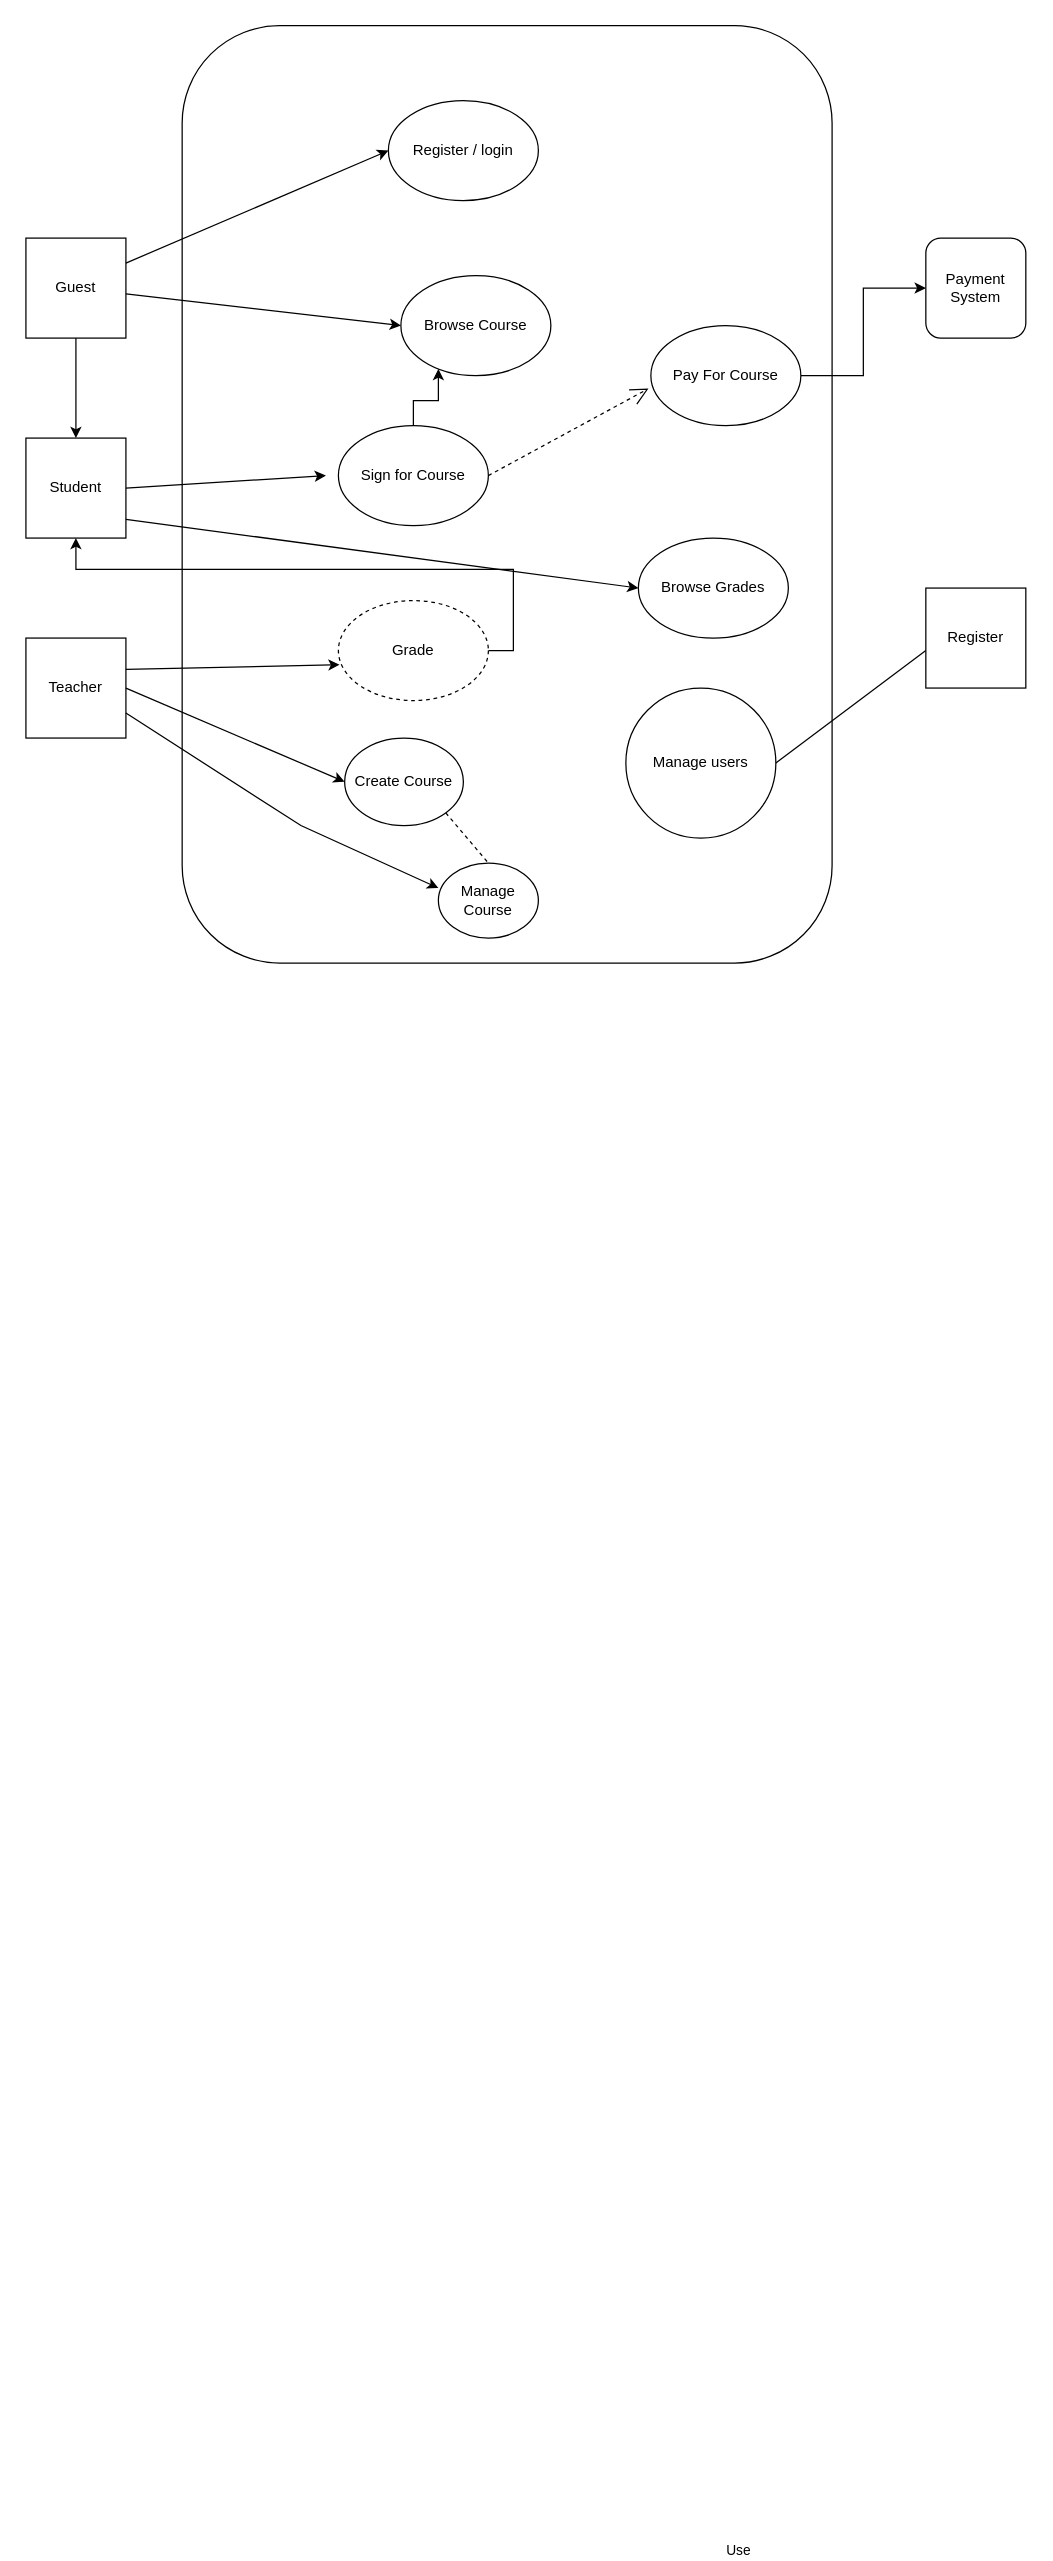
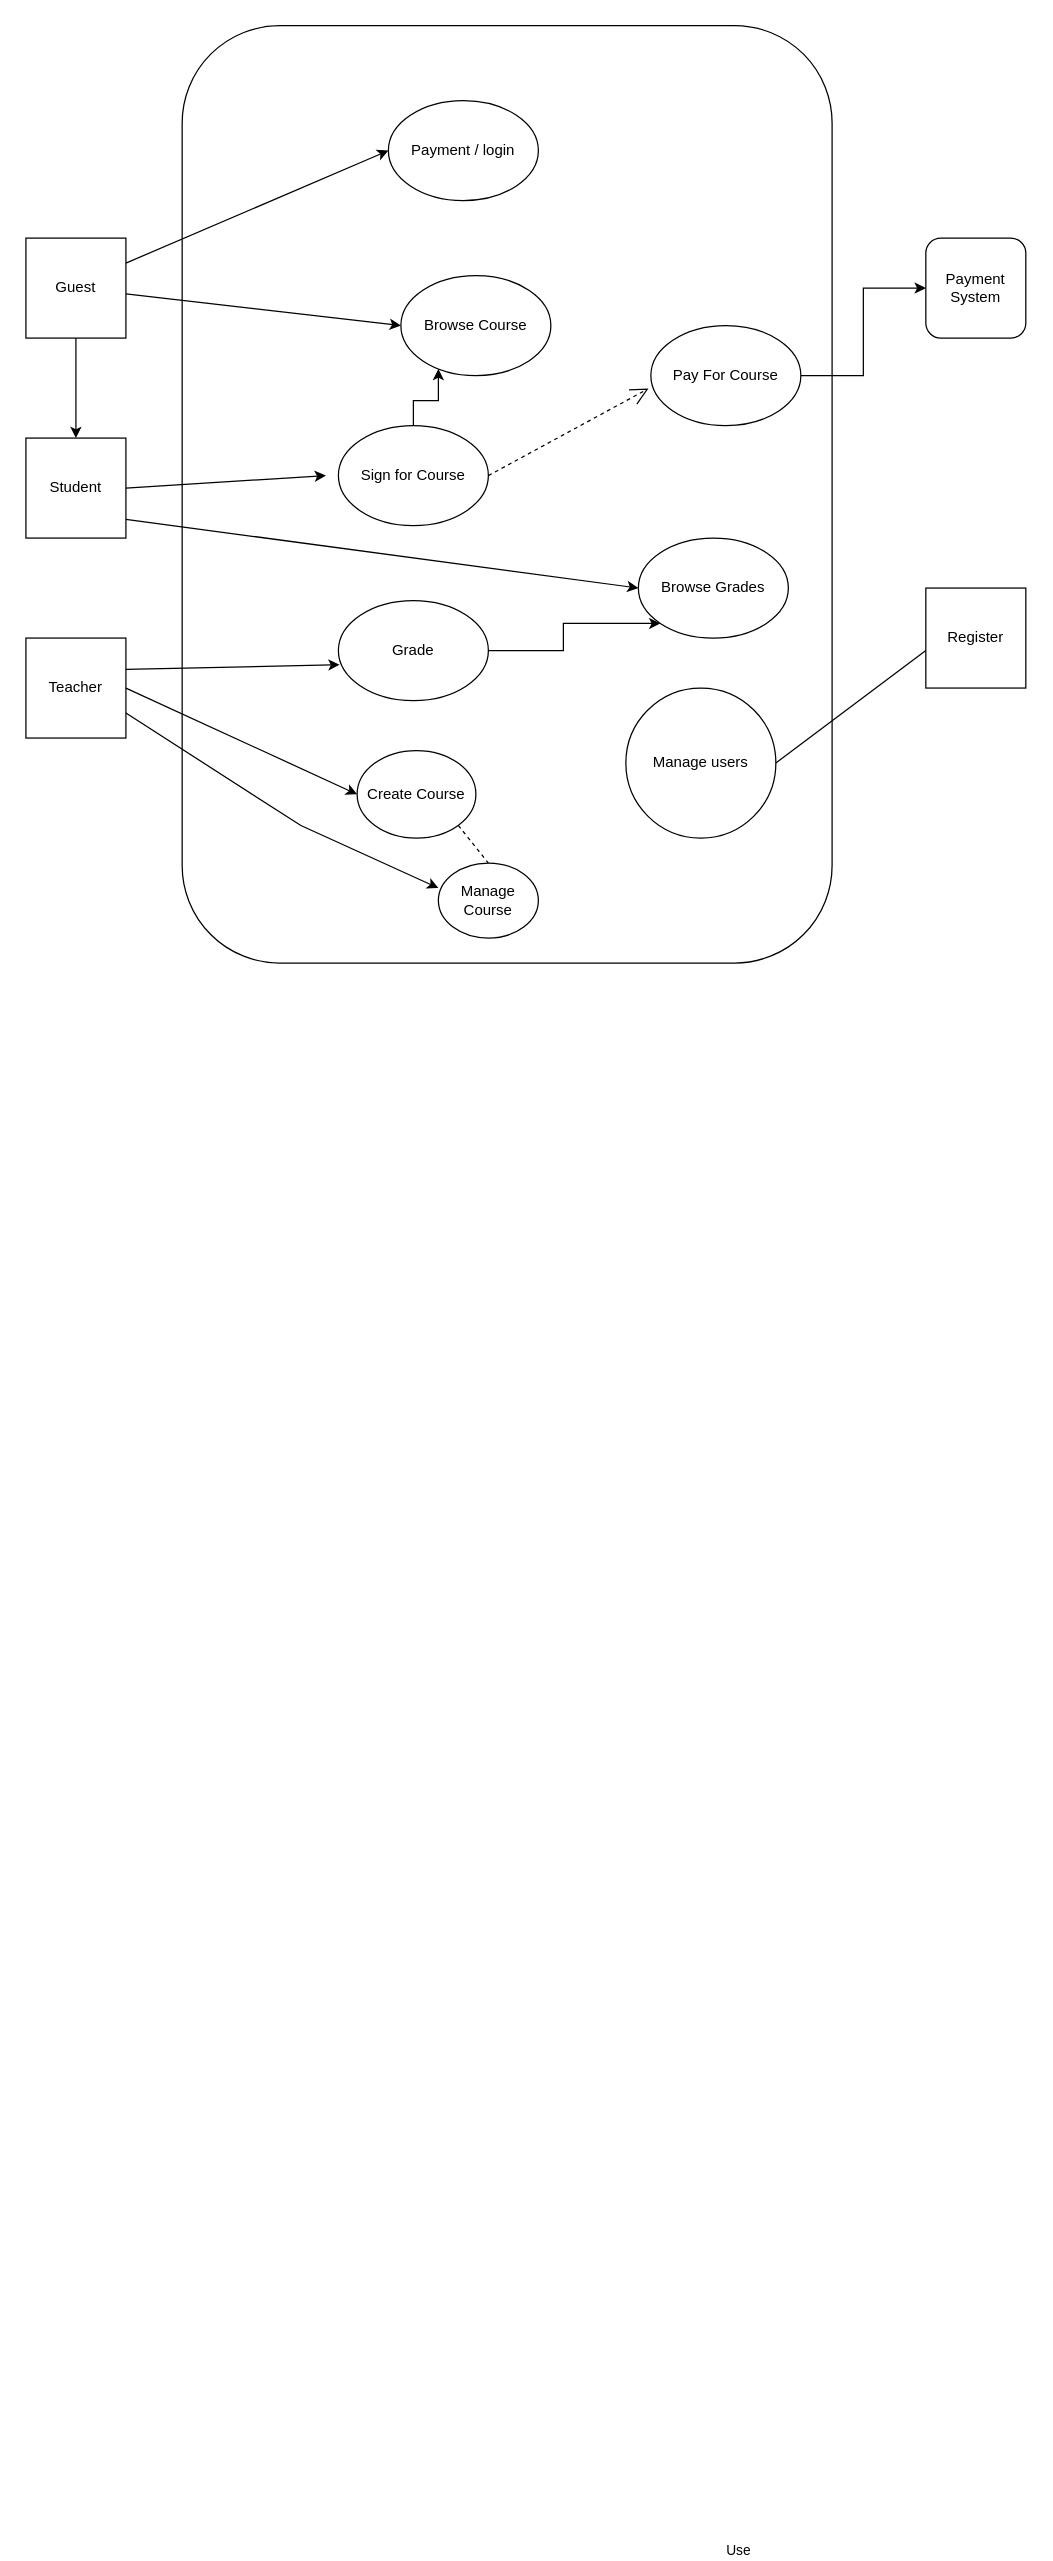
node "Register / login": label "Register / login" -> "Payment / login"
edge "Grade" -> "Student": now "Grade" -> "Browse Grades"
node "Grade": style dashed -> solid
node "Create Course": moved (404, 782) -> (416, 794)
